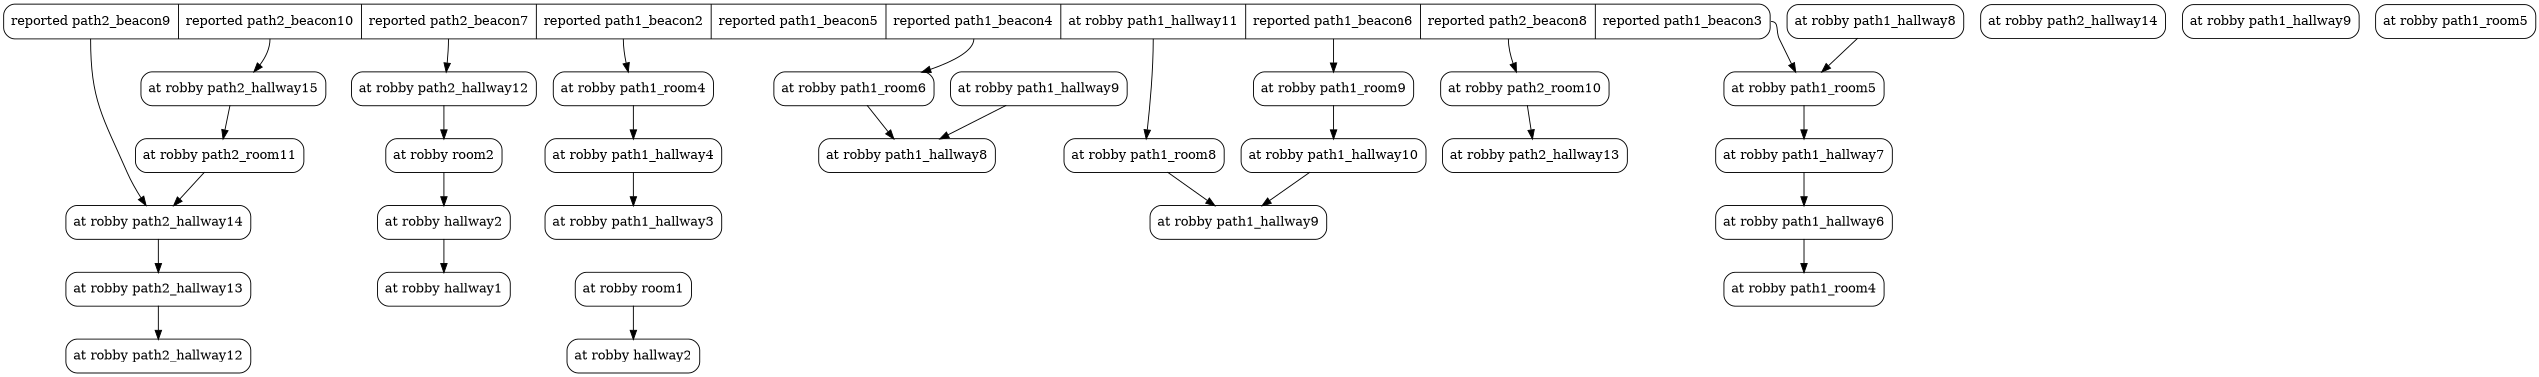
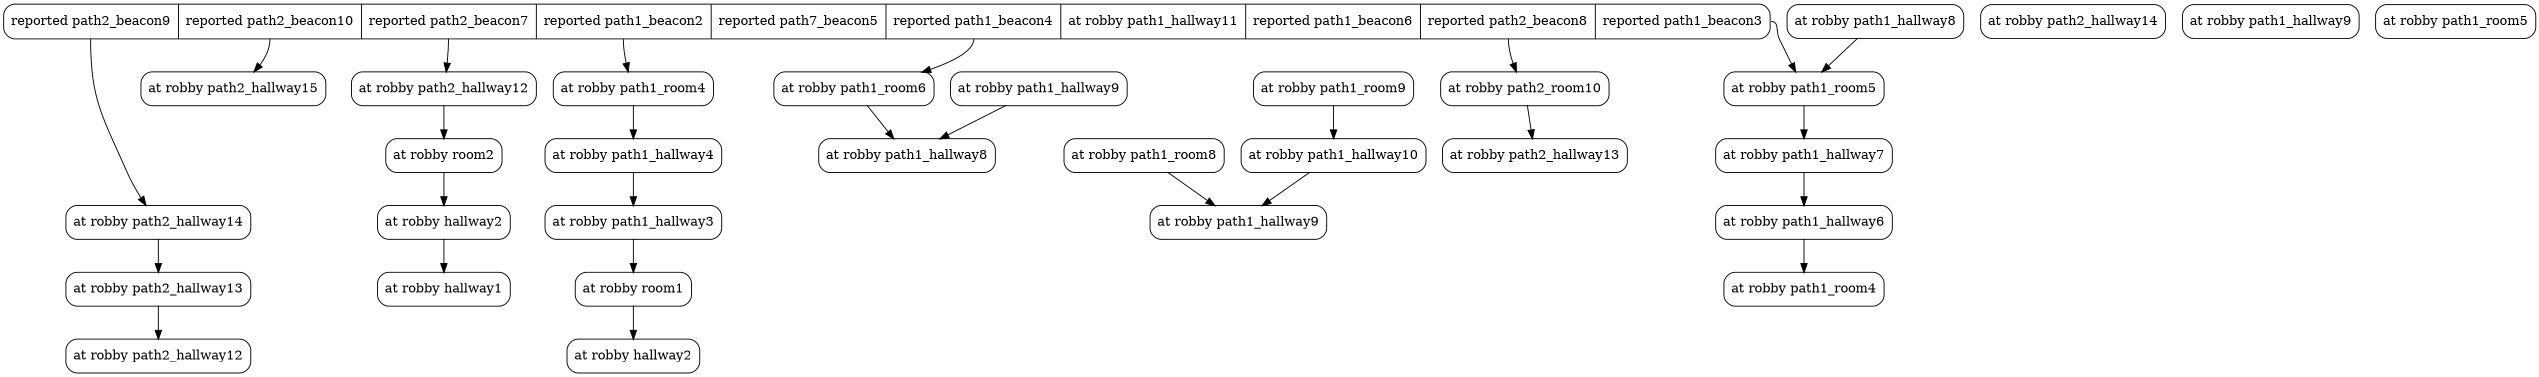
node "reported path2_beacon9": text "reported path1_beacon5" -> "reported path7_beacon5"
edge "reported path2_beacon9" -> "at robby path1_room9": removed
edge "reported path2_beacon9" -> "at robby path1_room8": removed
node "at robby path2_room11": removed
edge "at robby path1_hallway3" -> "at robby room1": added
